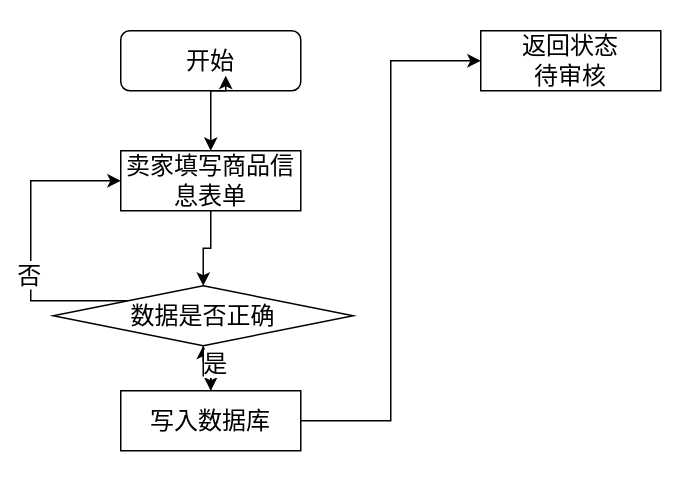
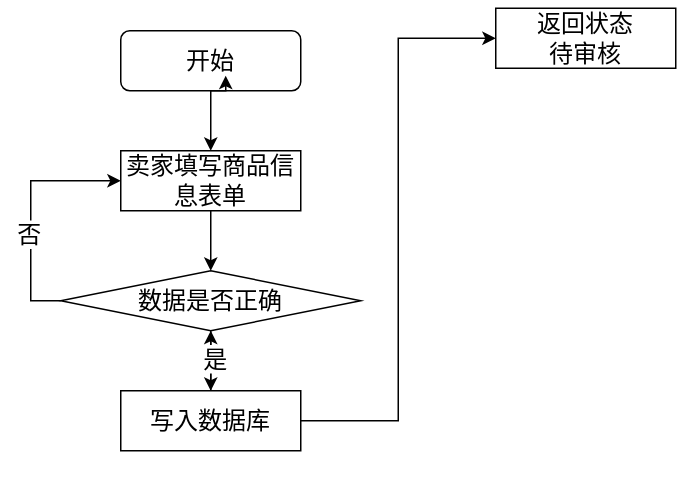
node "返回状态 待审核": moved (571, 61) -> (586, 38)
node "数据是否正确": moved (203, 316) -> (211, 301)
